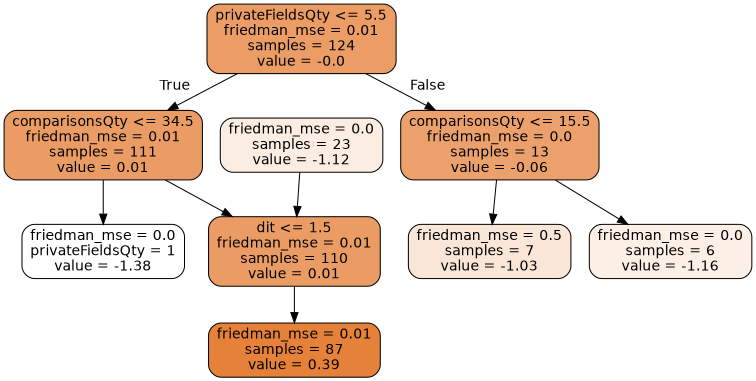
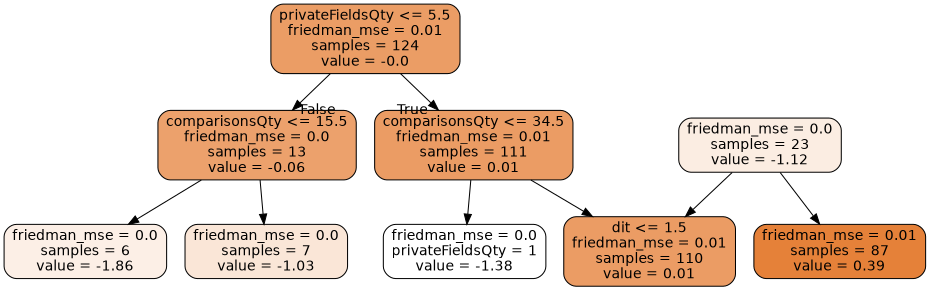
node "friedman_mse = 0.5 samples = 7 value = -1.03": label "friedman_mse = 0.5 samples = 7 value = -1.03" -> "friedman_mse = 0.0 samples = 7 value = -1.03"
node "friedman_mse = 0.0 samples = 6 value = -1.16": label "friedman_mse = 0.0 samples = 6 value = -1.16" -> "friedman_mse = 0.0 samples = 6 value = -1.86"
edge "dit <= 1.5 friedman_mse = 0.01 samples = 110 value = 0.01" -> "friedman_mse = 0.01 samples = 87 value = 0.39": now "friedman_mse = 0.0 samples = 23 value = -1.12" -> "friedman_mse = 0.01 samples = 87 value = 0.39"
